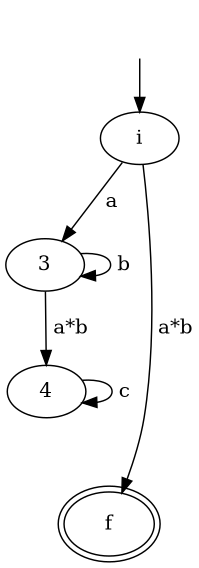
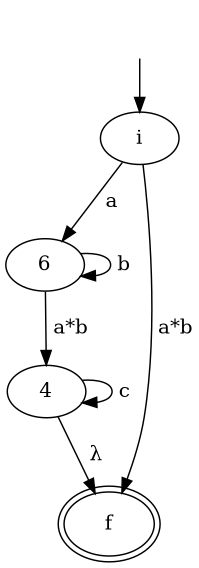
node "3": label "3" -> "6"
edge "4" -> "f": added, label "λ"
